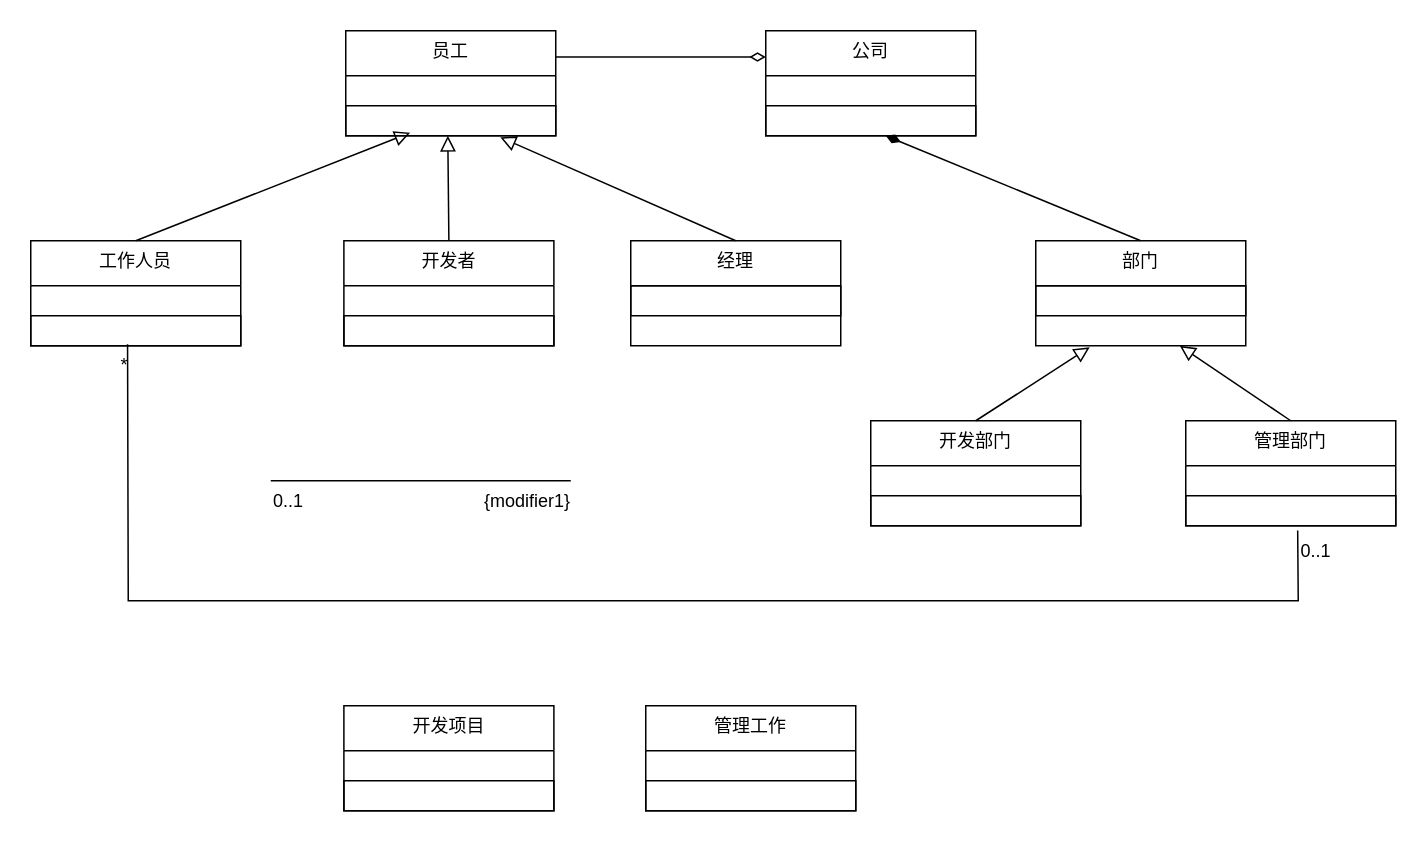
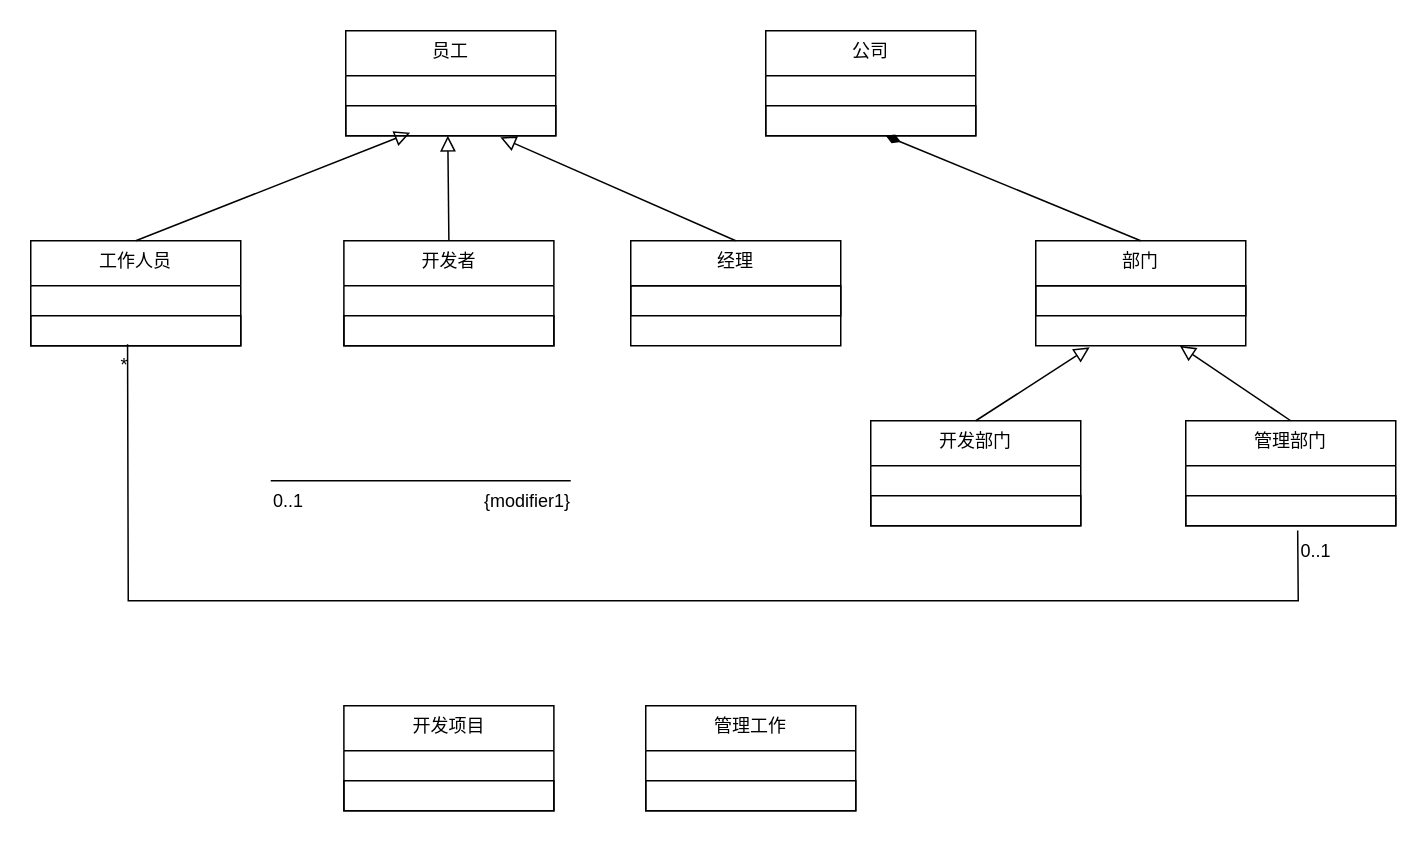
edge "员工" -> "公司": removed
